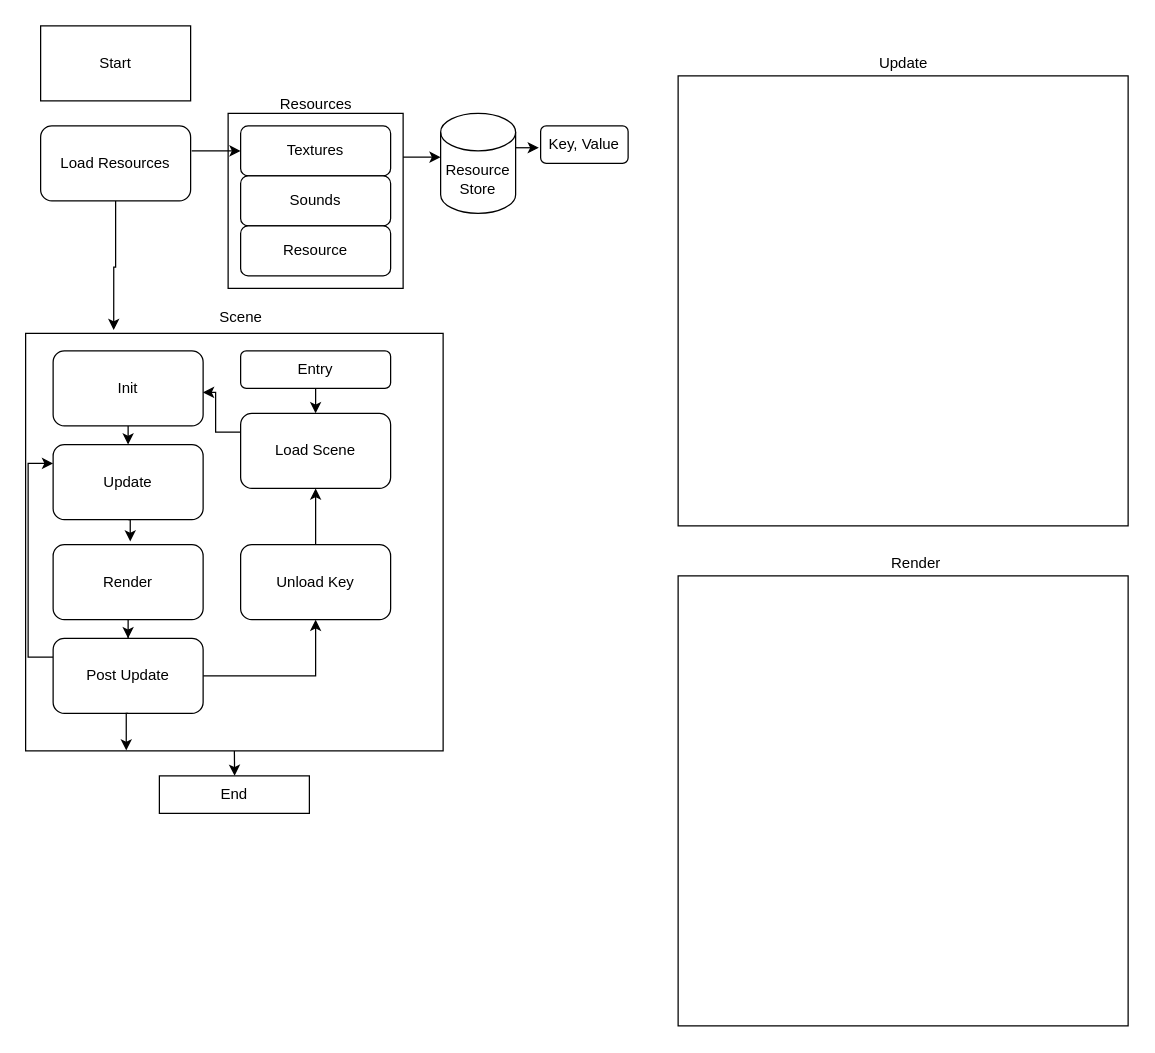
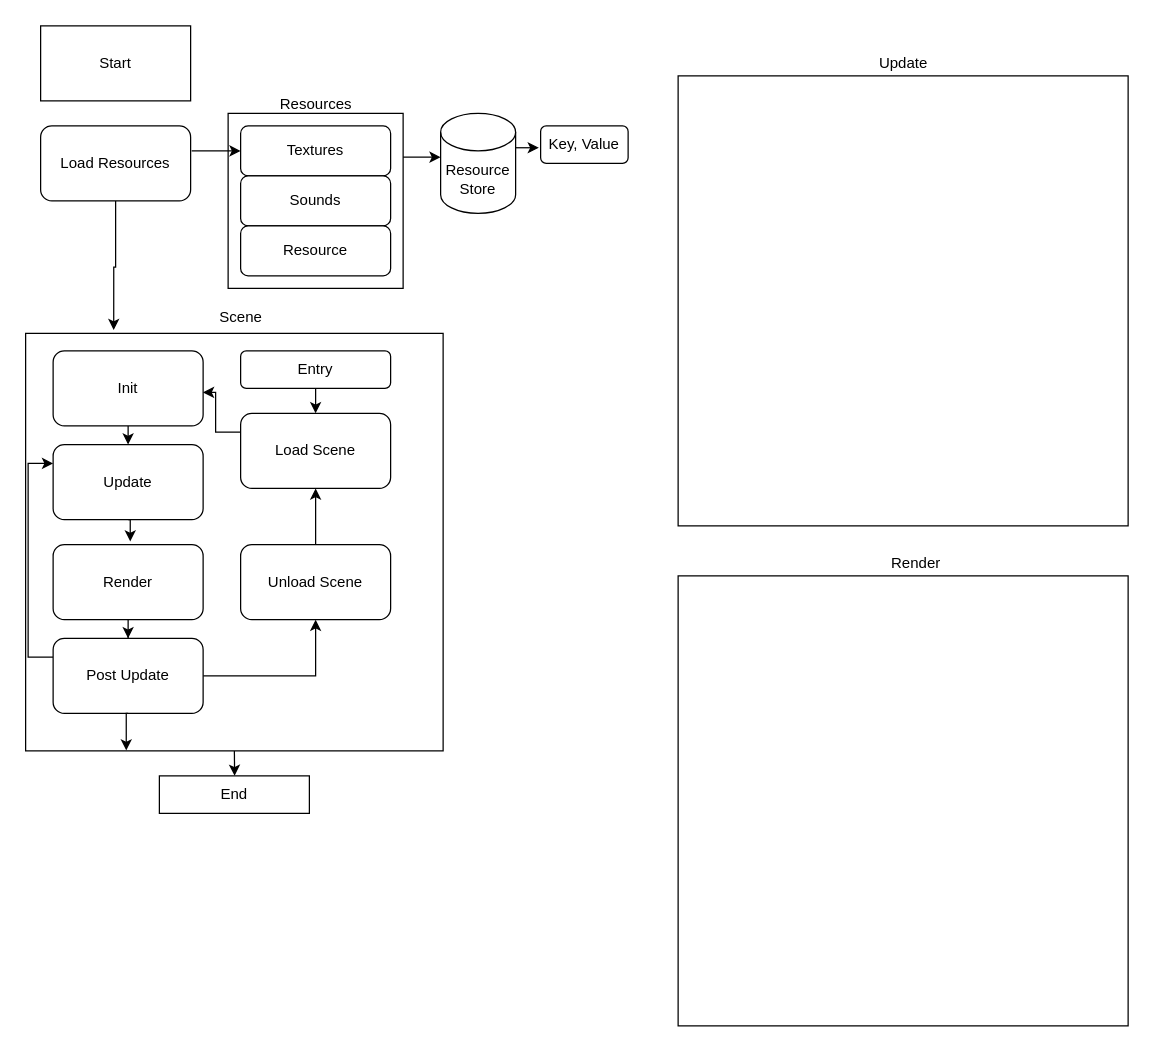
node "Unload Key": label "Unload Key" -> "Unload Scene"
